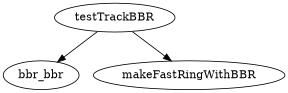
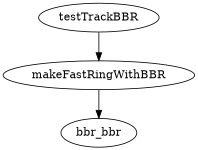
edge "testTrackBBR" -> "bbr_bbr": now "makeFastRingWithBBR" -> "bbr_bbr"
